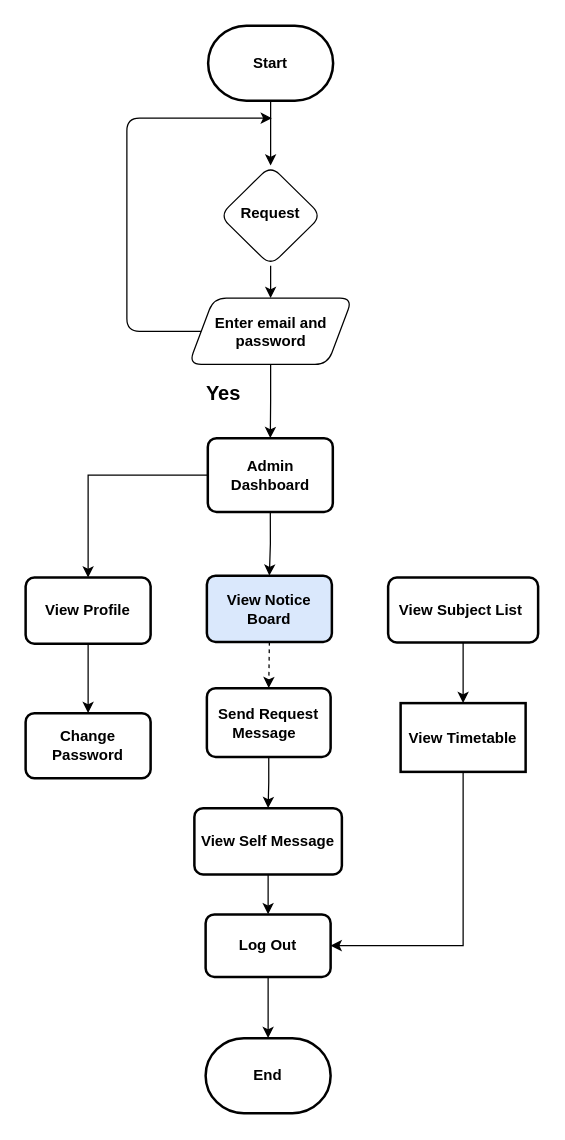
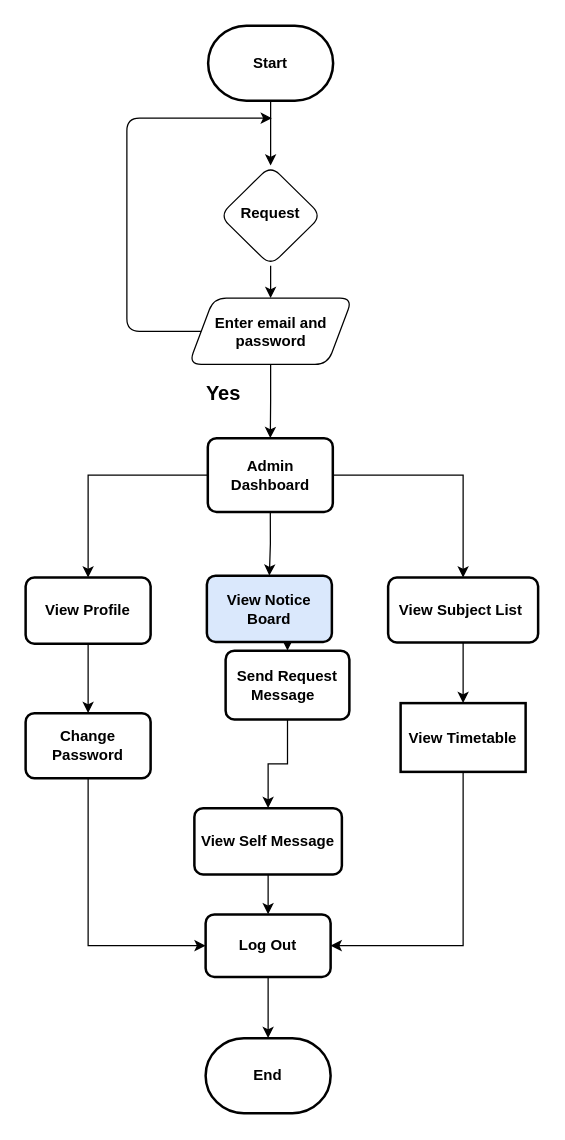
edge "Admin Dashboard" -> "View Subject List": added
node "Send Request Message": moved (269, 723) -> (288, 685)
edge "Change Password" -> "Log Out": added
